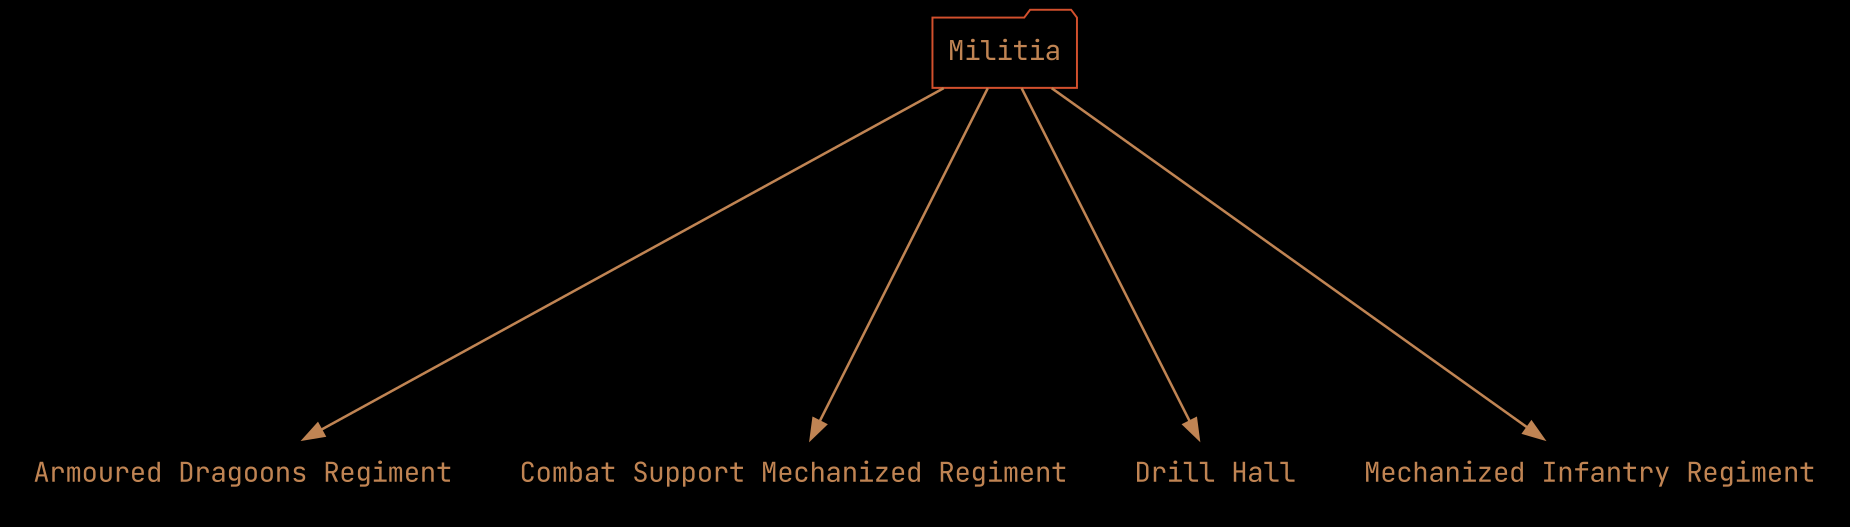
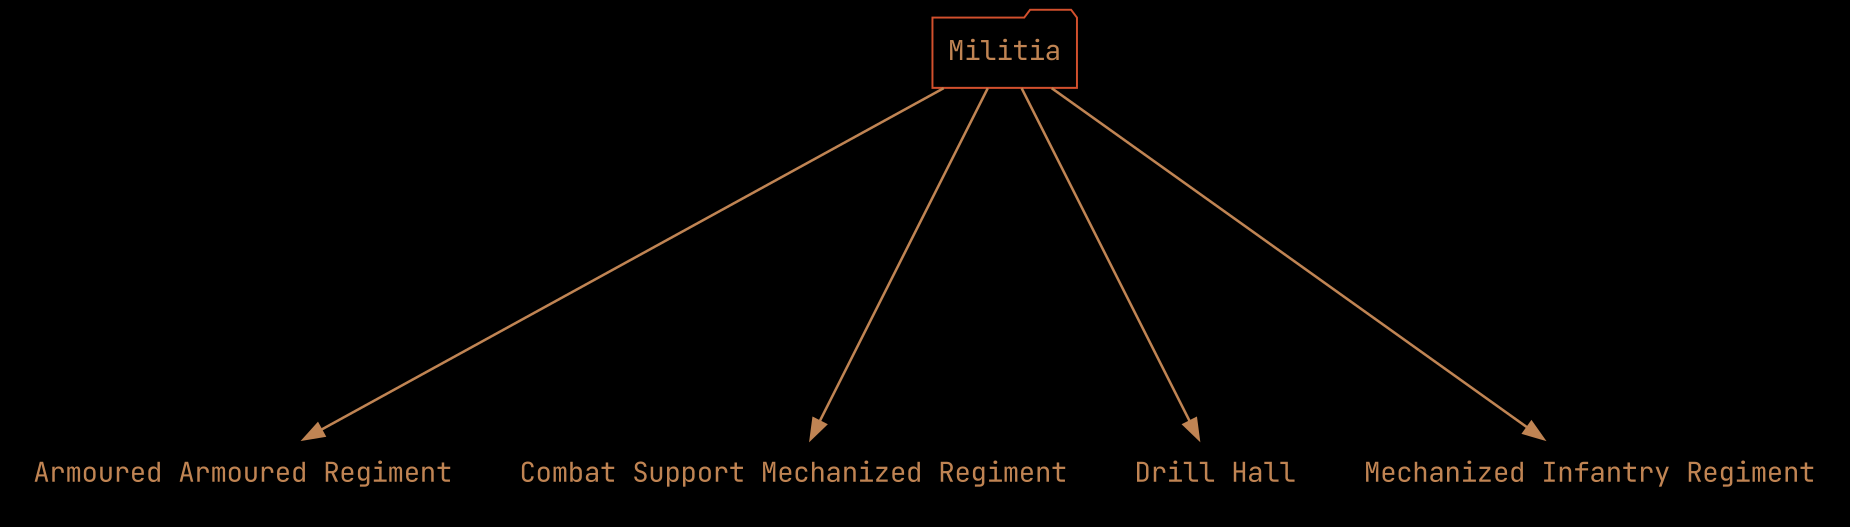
node "Armoured Dragoons Regiment": label "Armoured Dragoons Regiment" -> "Armoured Armoured Regiment"
